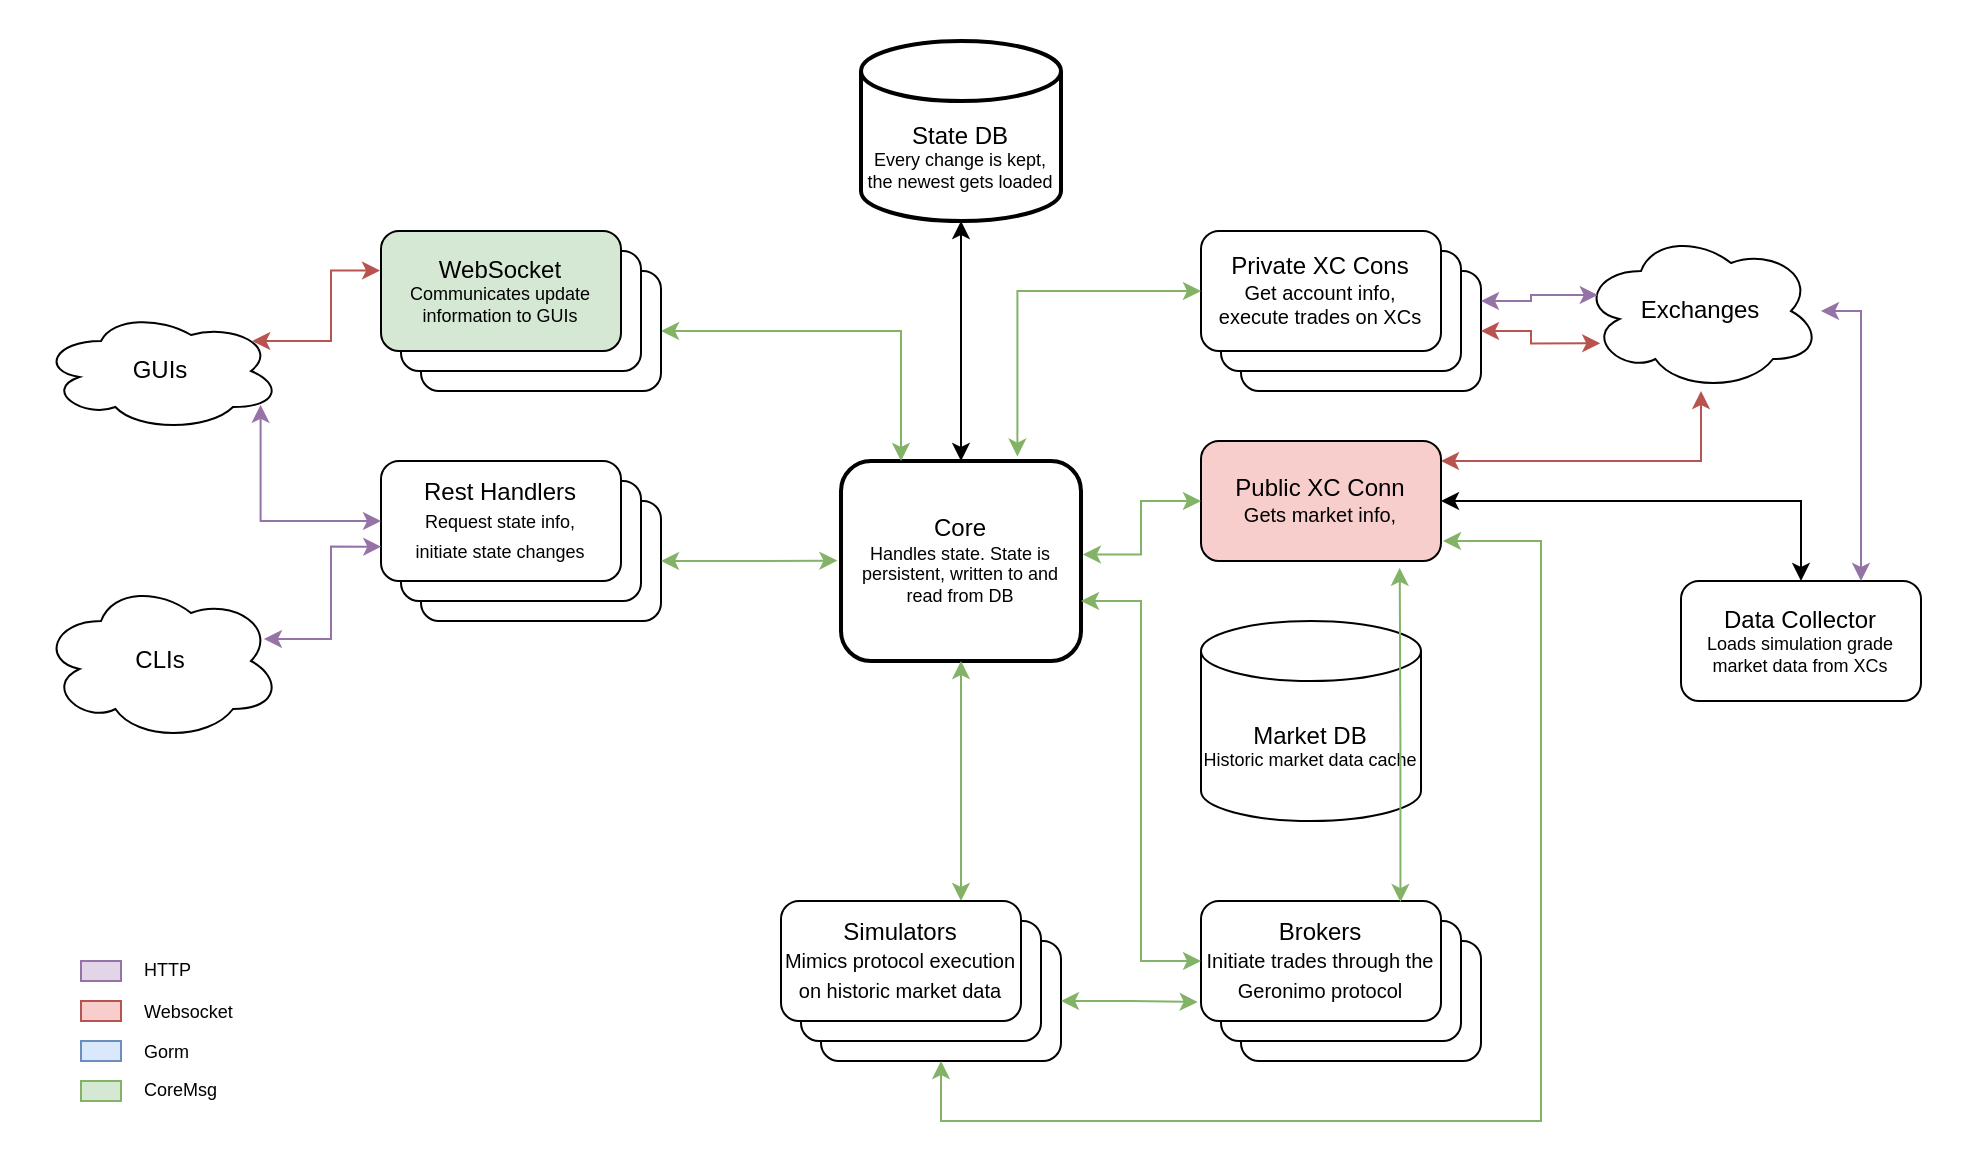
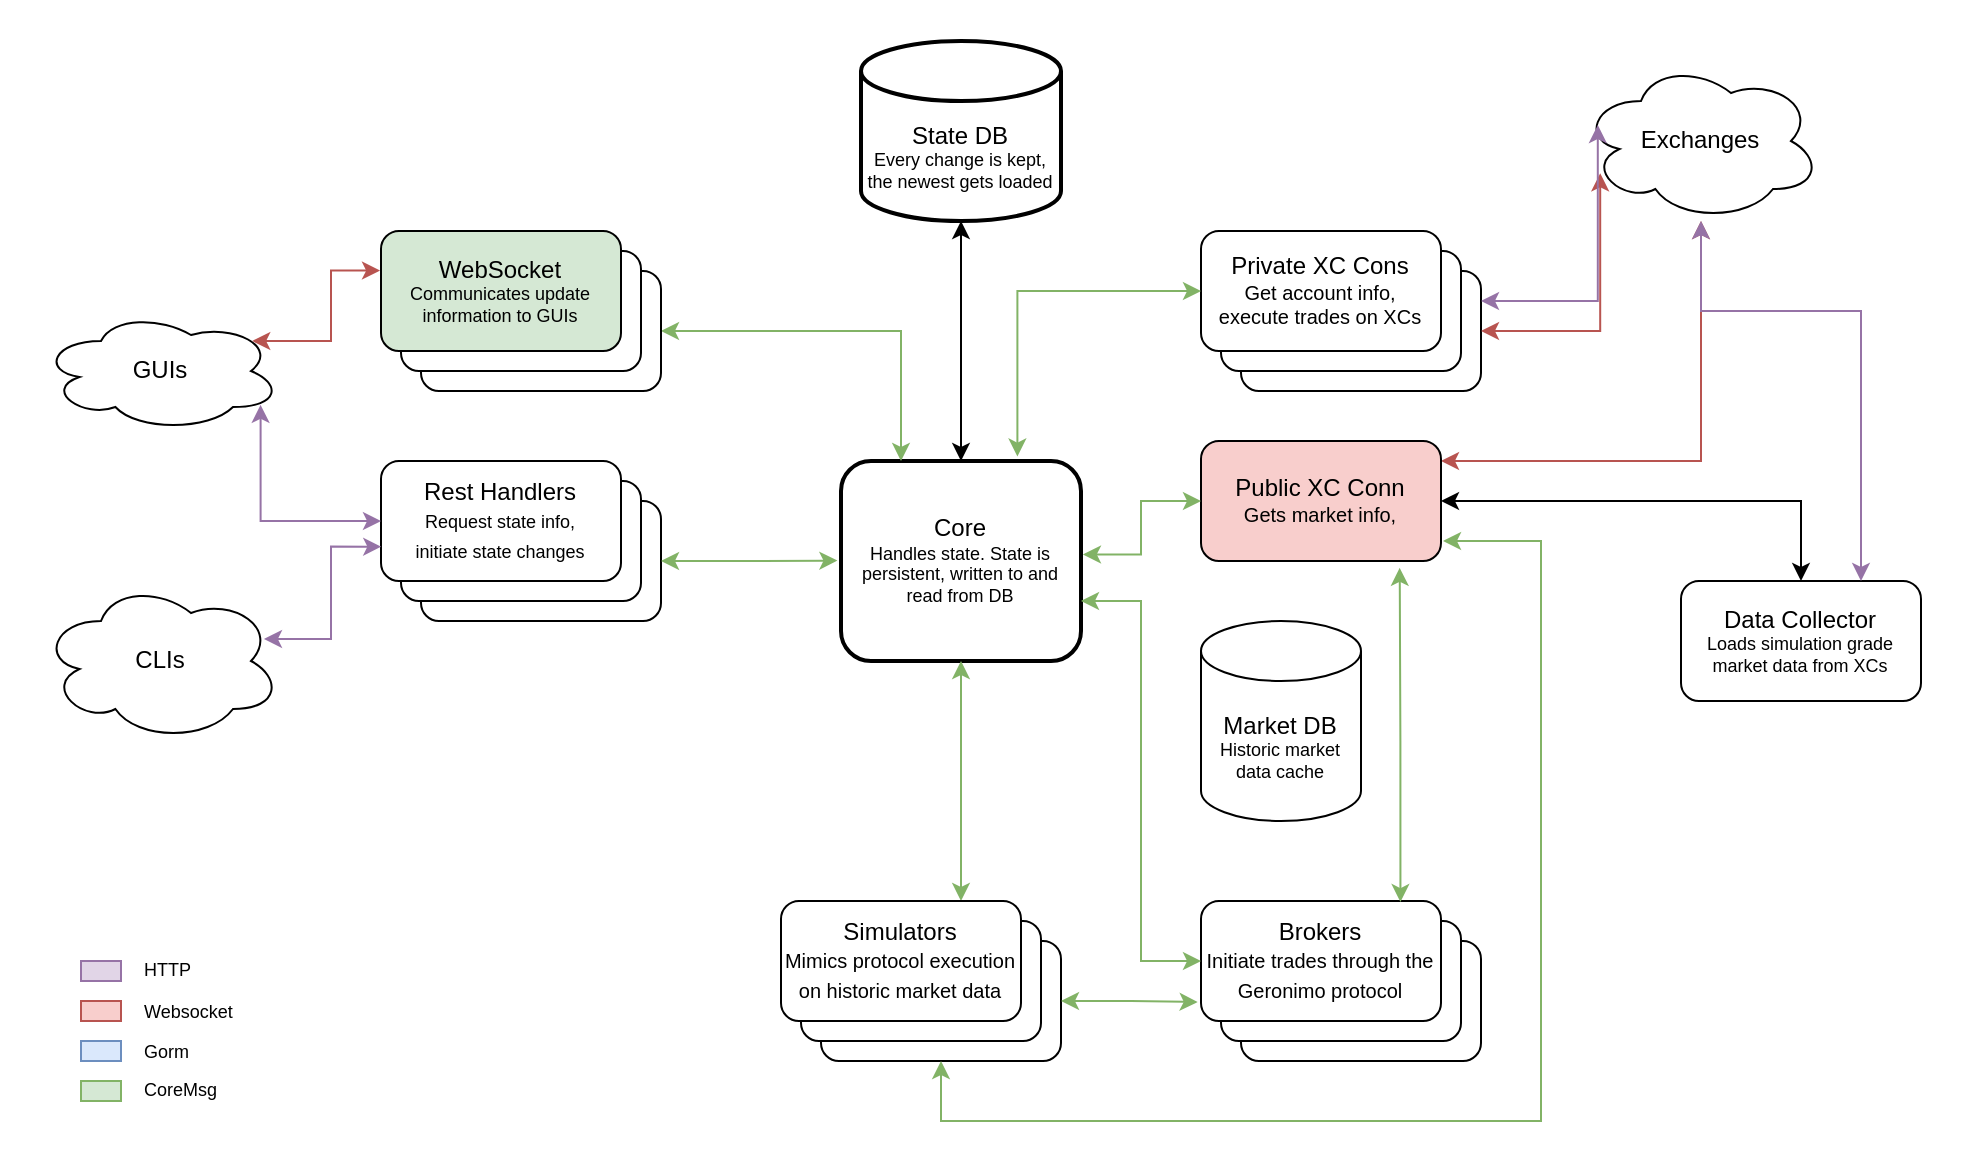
node "Exchanges": moved (1701, 311) -> (1701, 141)
node "Market DB Historic market data cache": size 220x200 -> 160x200
